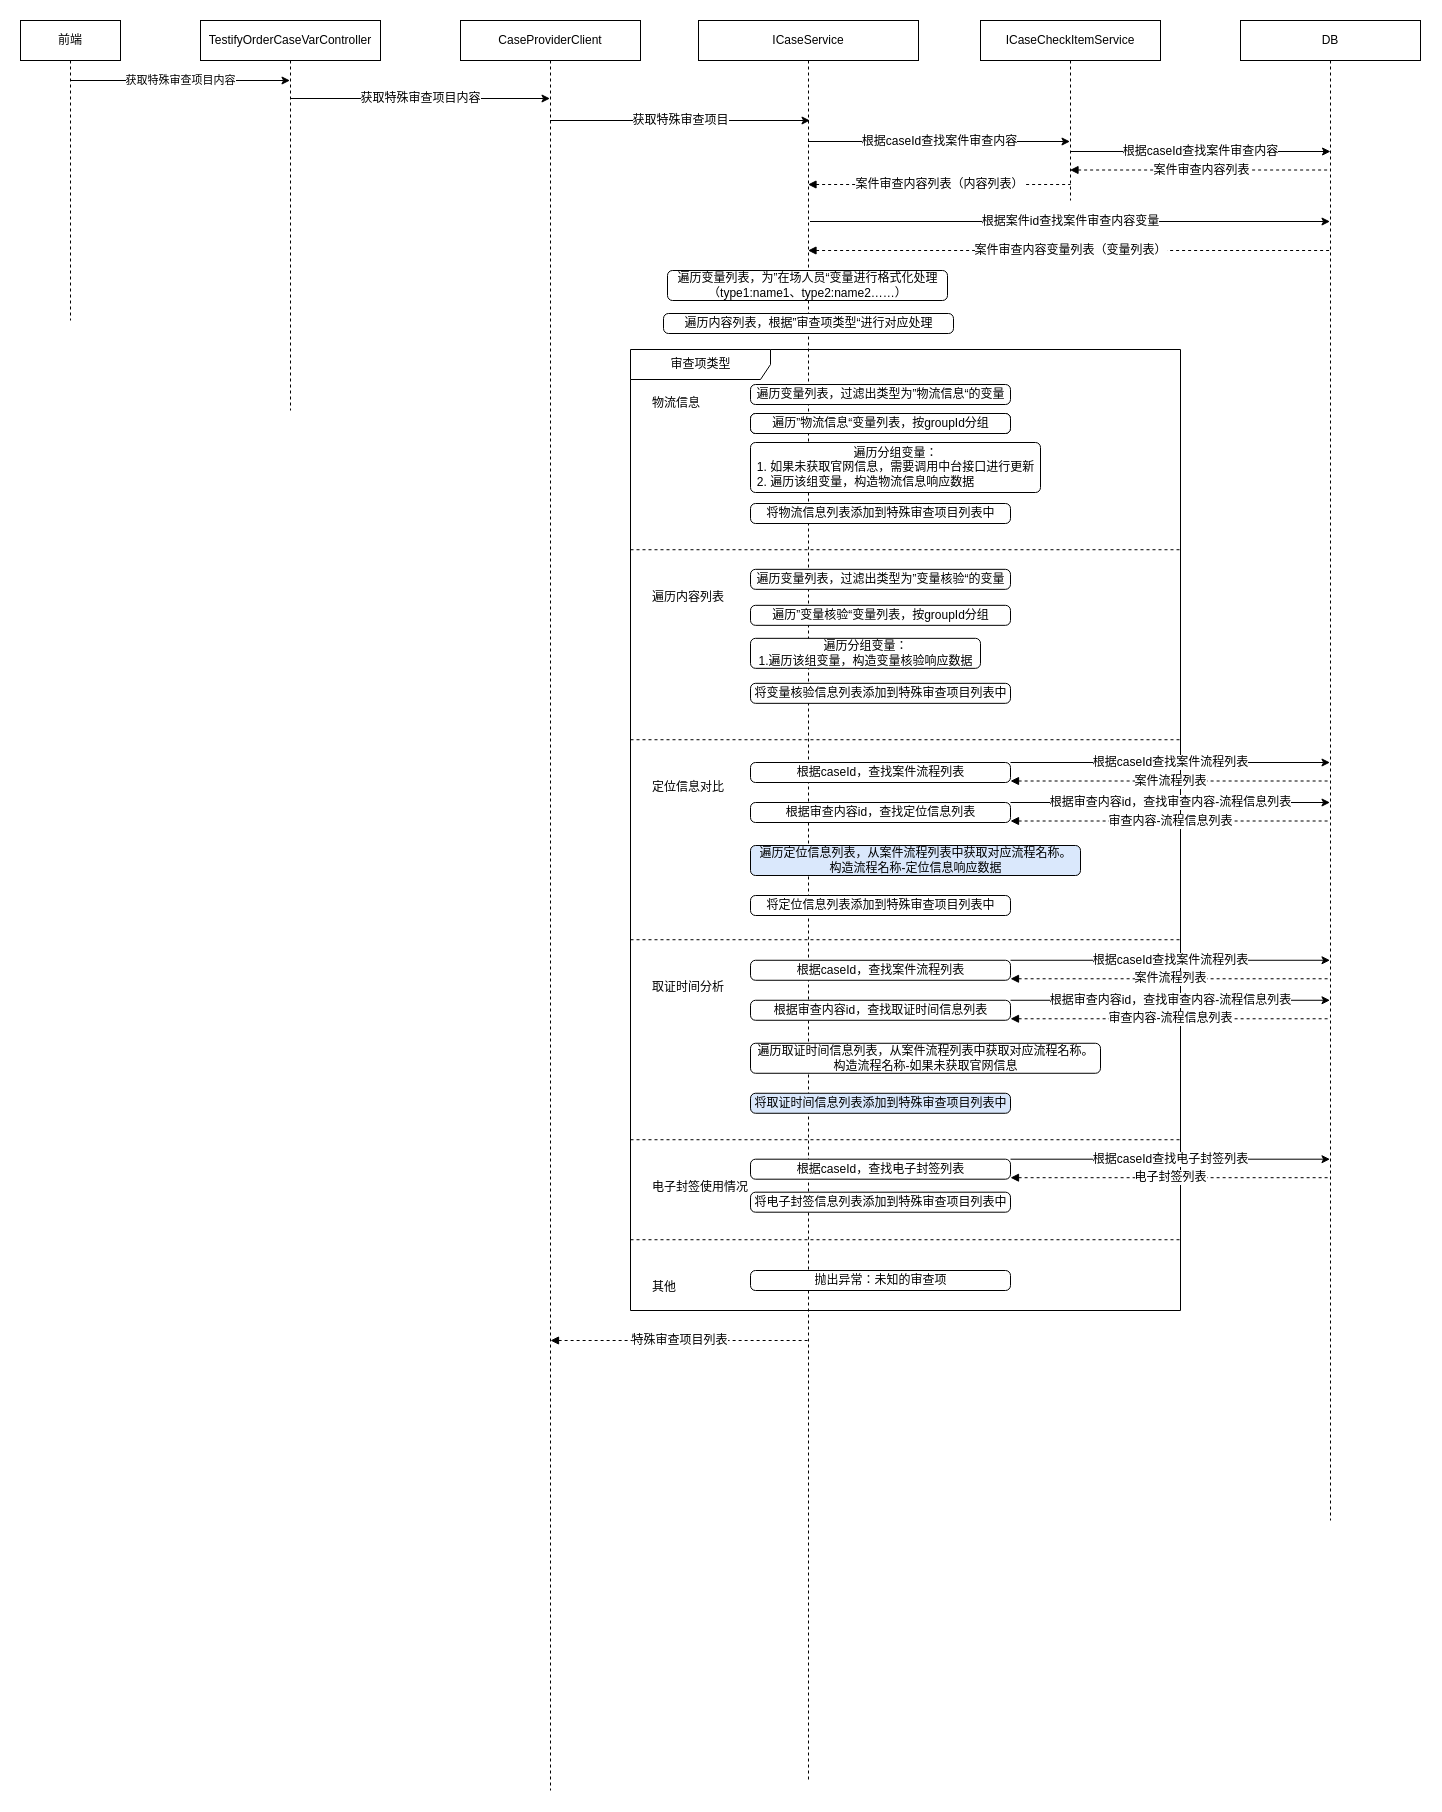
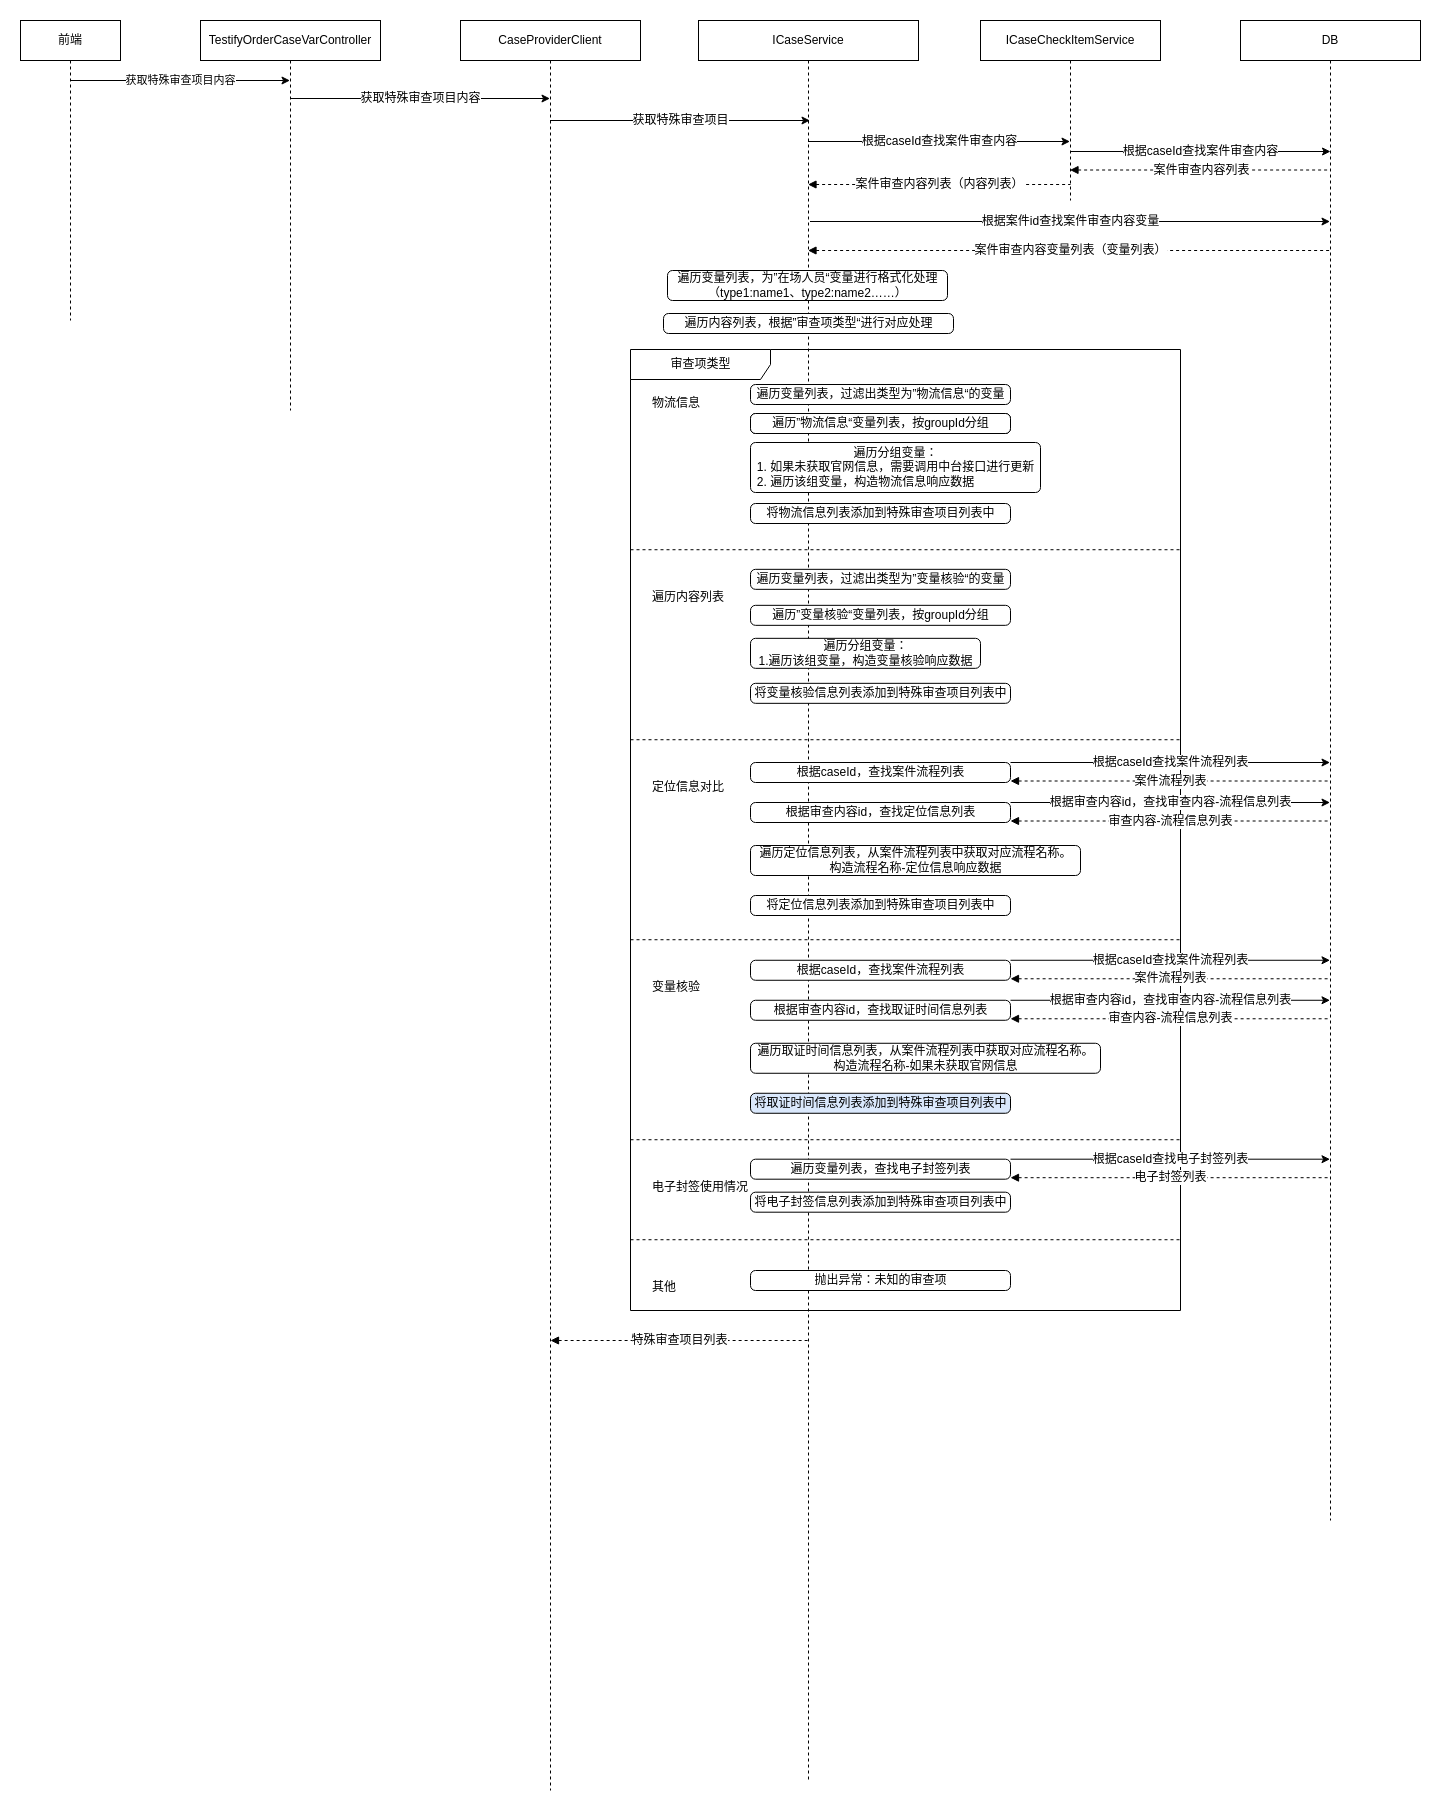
node "遍历定位信息列表，从案件流程列表中获取对应流程名称。 构造流程名称-定位信息响应数据": fillcolor #dae8fc -> #ffffff
node "取证时间分析": label "取证时间分析" -> "变量核验"
node "根据caseId，查找电子封签列表": label "根据caseId，查找电子封签列表" -> "遍历变量列表，查找电子封签列表"
